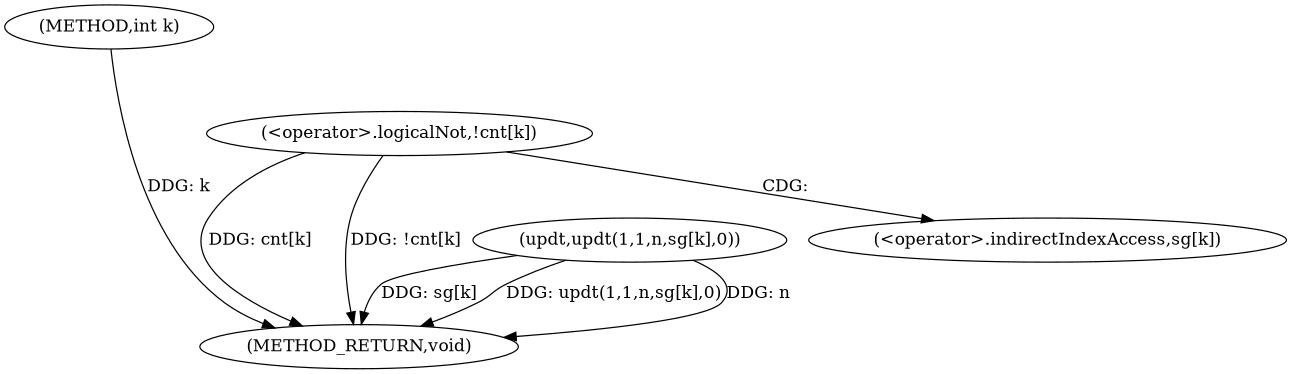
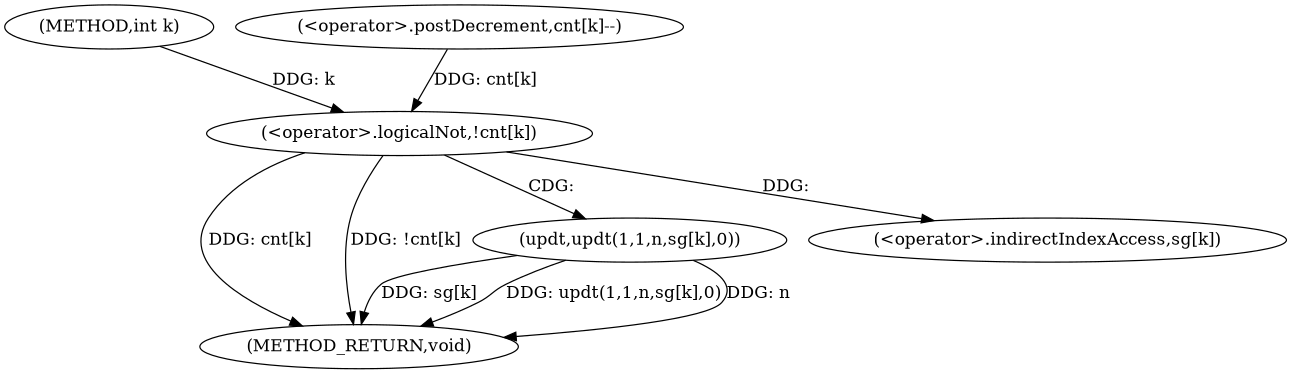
node "(<operator>.postDecrement,cnt[k]--)": added
edge "(<operator>.logicalNot,!cnt[k])" -> "(updt,updt(1,1,n,sg[k],0))": added, label "CDG:"
edge "(<operator>.logicalNot,!cnt[k])" -> "(<operator>.indirectIndexAccess,sg[k])": label "CDG: " -> "DDG: "
edge "(METHOD,int k)" -> "(METHOD_RETURN,void)": now "(METHOD,int k)" -> "(<operator>.logicalNot,!cnt[k])"
